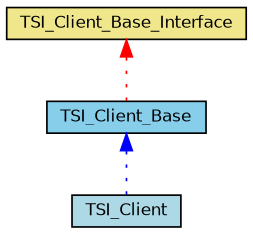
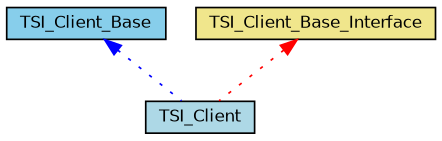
edge "TSI_Client_Base" -> "TSI_Client_Base_Interface": now "TSI_Client" -> "TSI_Client_Base_Interface"
